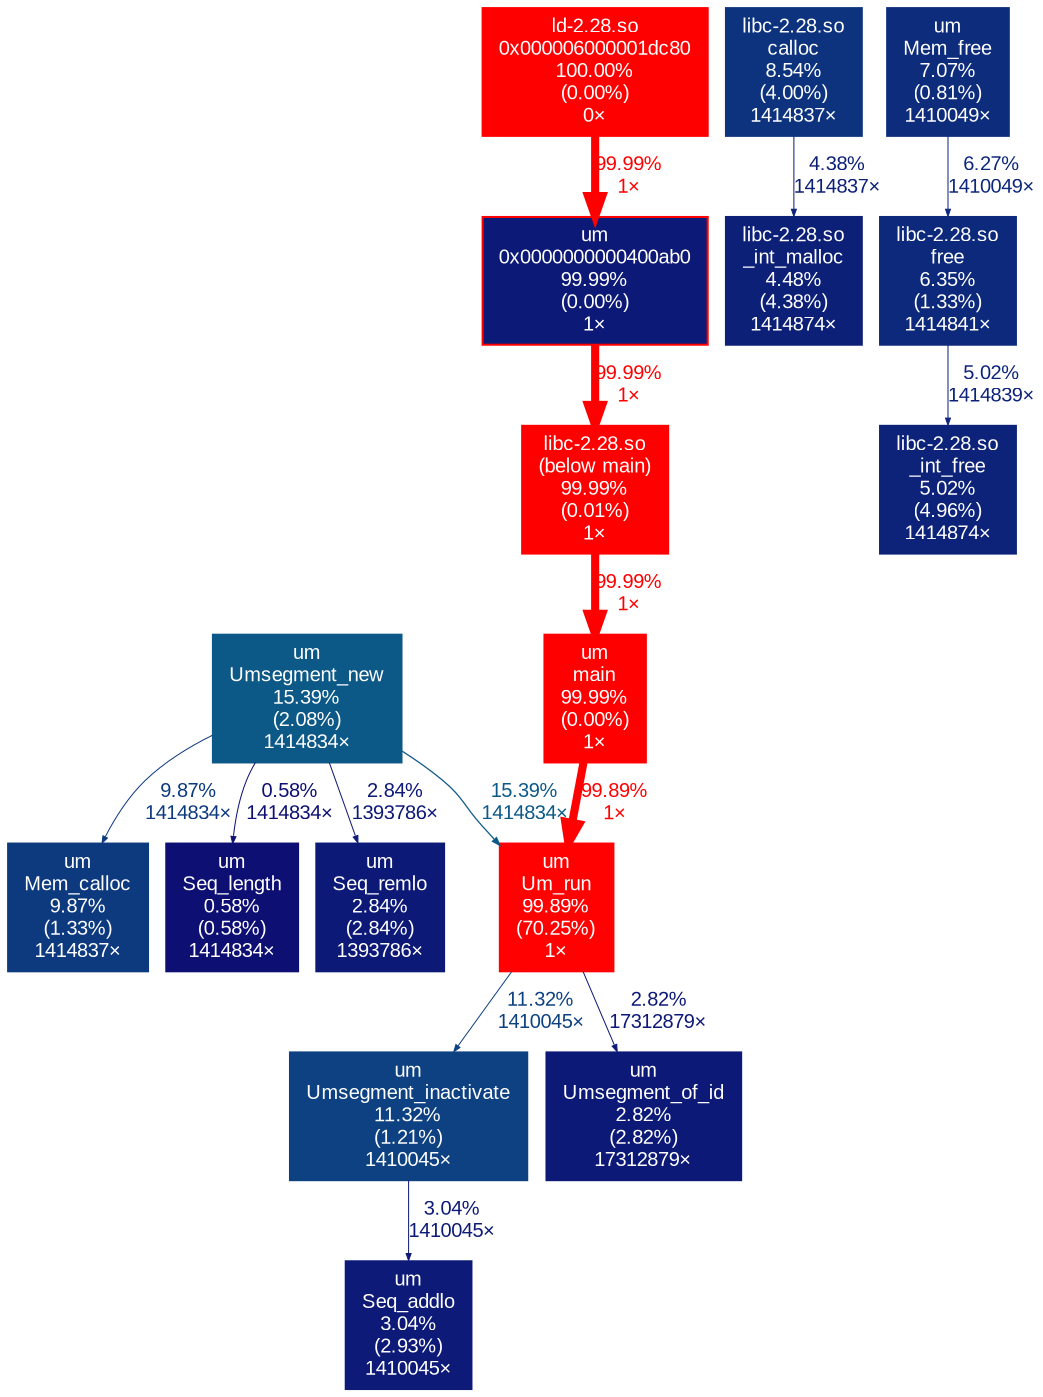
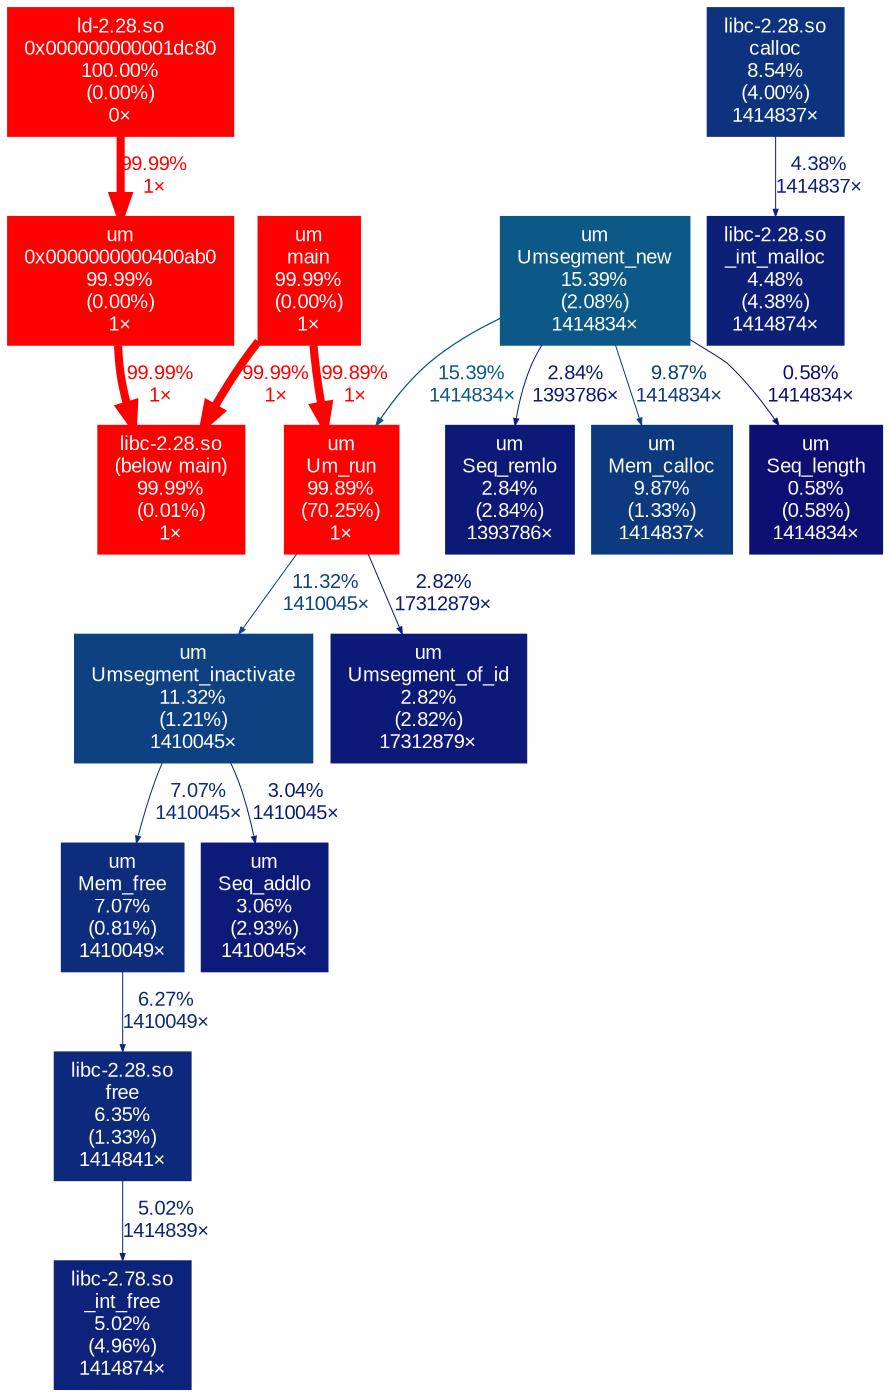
node "ld-2.28.so 0x000006000001dc80 100.00% (0.00%) 0×": label "ld-2.28.so 0x000006000001dc80 100.00% (0.00%) 0×" -> "ld-2.28.so 0x000000000001dc80 100.00% (0.00%) 0×"
node "um 0x0000000000400ab0 99.99% (0.00%) 1×": fillcolor #0d1976 -> #ff0000
node "libc-2.28.so _int_free 5.02% (4.96%) 1414874×": label "libc-2.28.so _int_free 5.02% (4.96%) 1414874×" -> "libc-2.78.so _int_free 5.02% (4.96%) 1414874×"
edge "libc-2.28.so (below main) 99.99% (0.01%) 1×" -> "um main 99.99% (0.00%) 1×": reversed
edge "um Umsegment_inactivate 11.32% (1.21%) 1410045×" -> "um Mem_free 7.07% (0.81%) 1410049×": added, label "7.07% 1410045×"
node "um Seq_addlo 3.04% (2.93%) 1410045×": label "um Seq_addlo 3.04% (2.93%) 1410045×" -> "um Seq_addlo 3.06% (2.93%) 1410045×"
